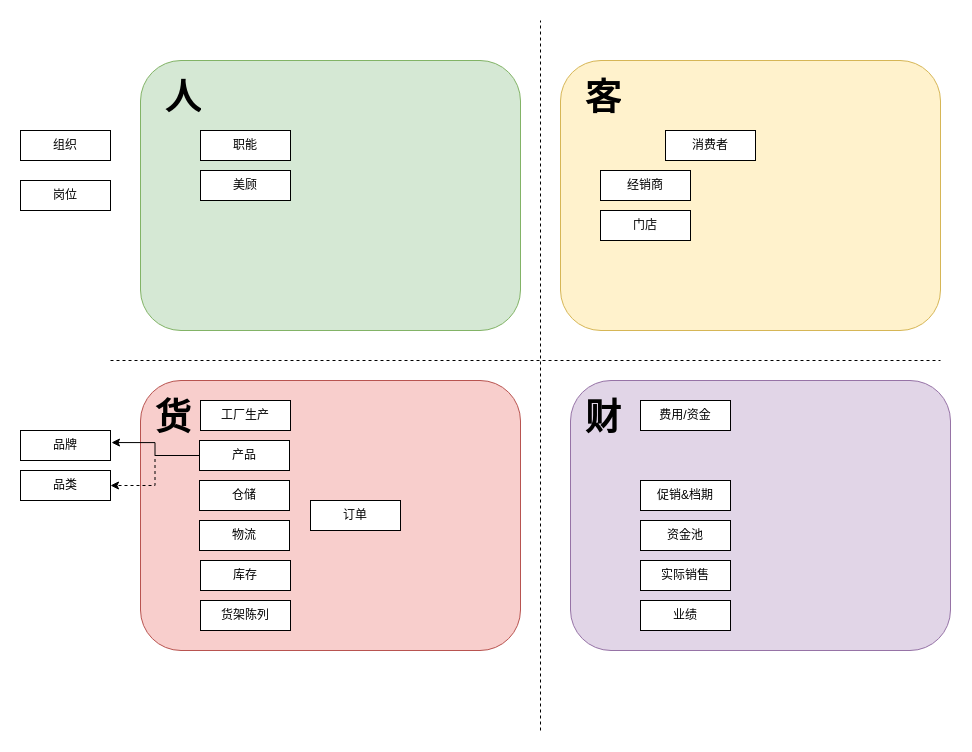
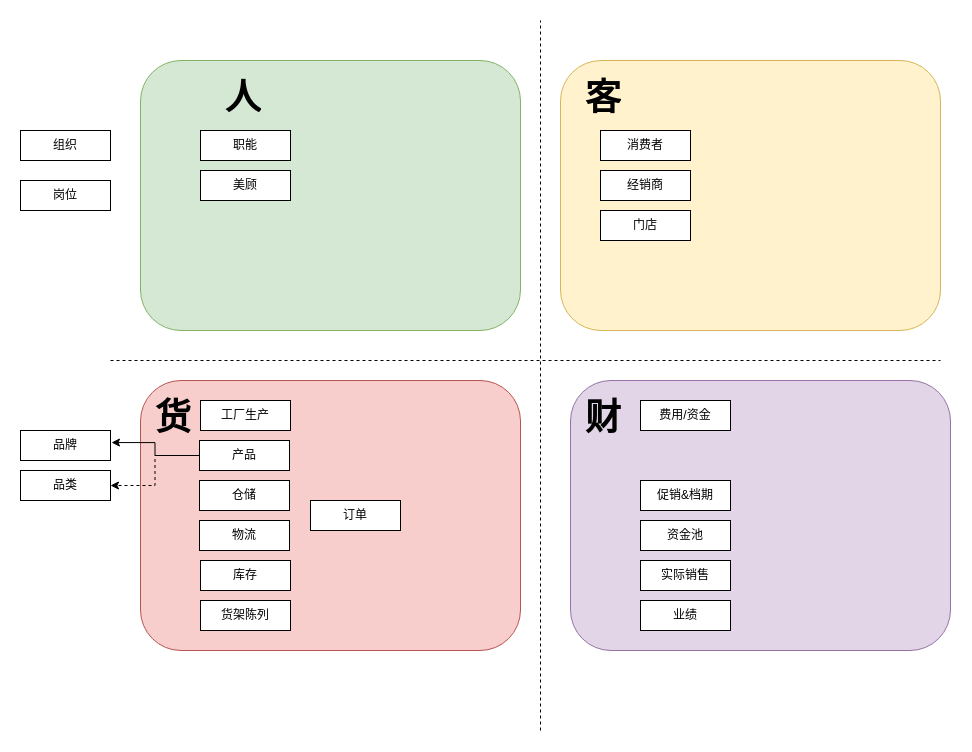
node "人": moved (196, 96) -> (256, 96)
node "消费者": moved (711, 146) -> (646, 146)
